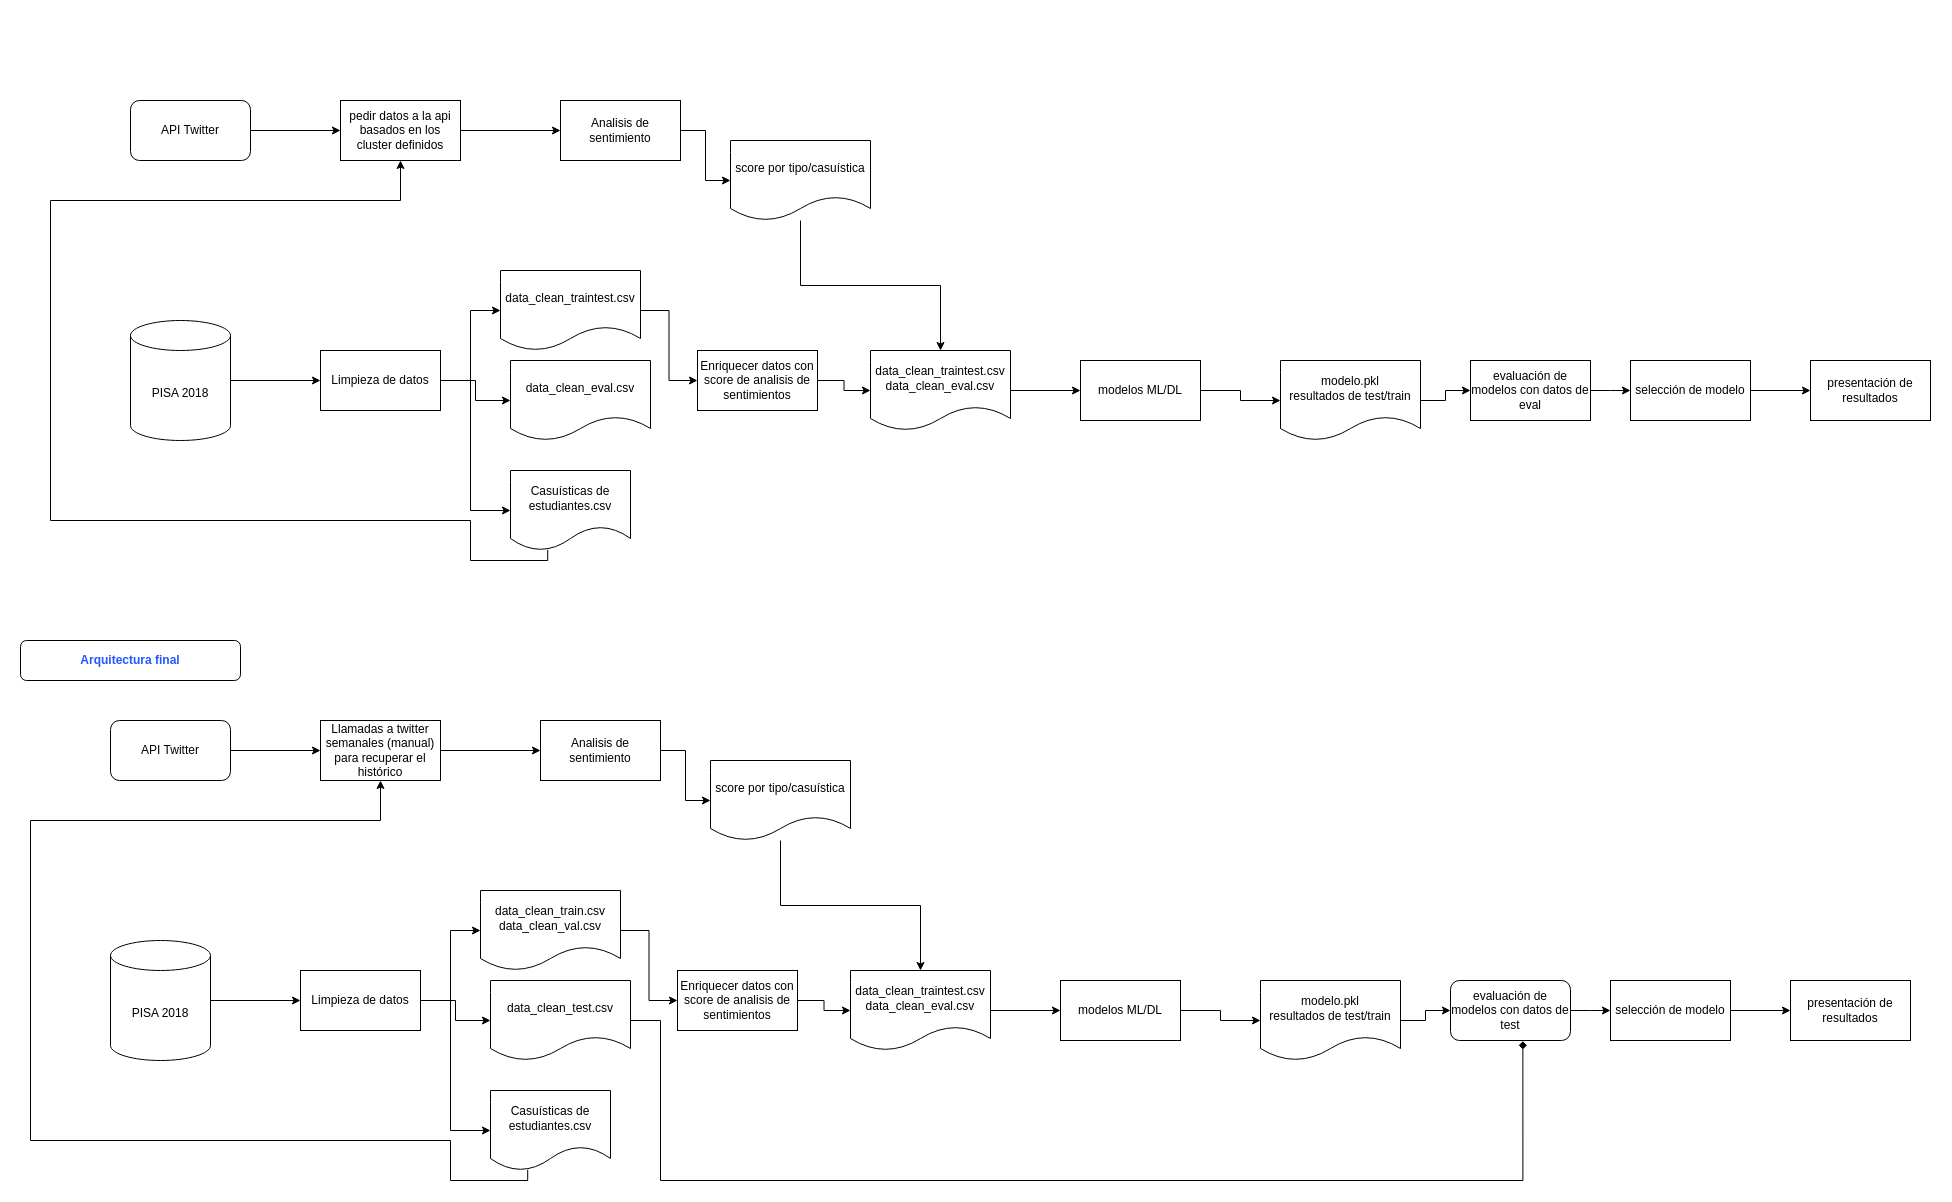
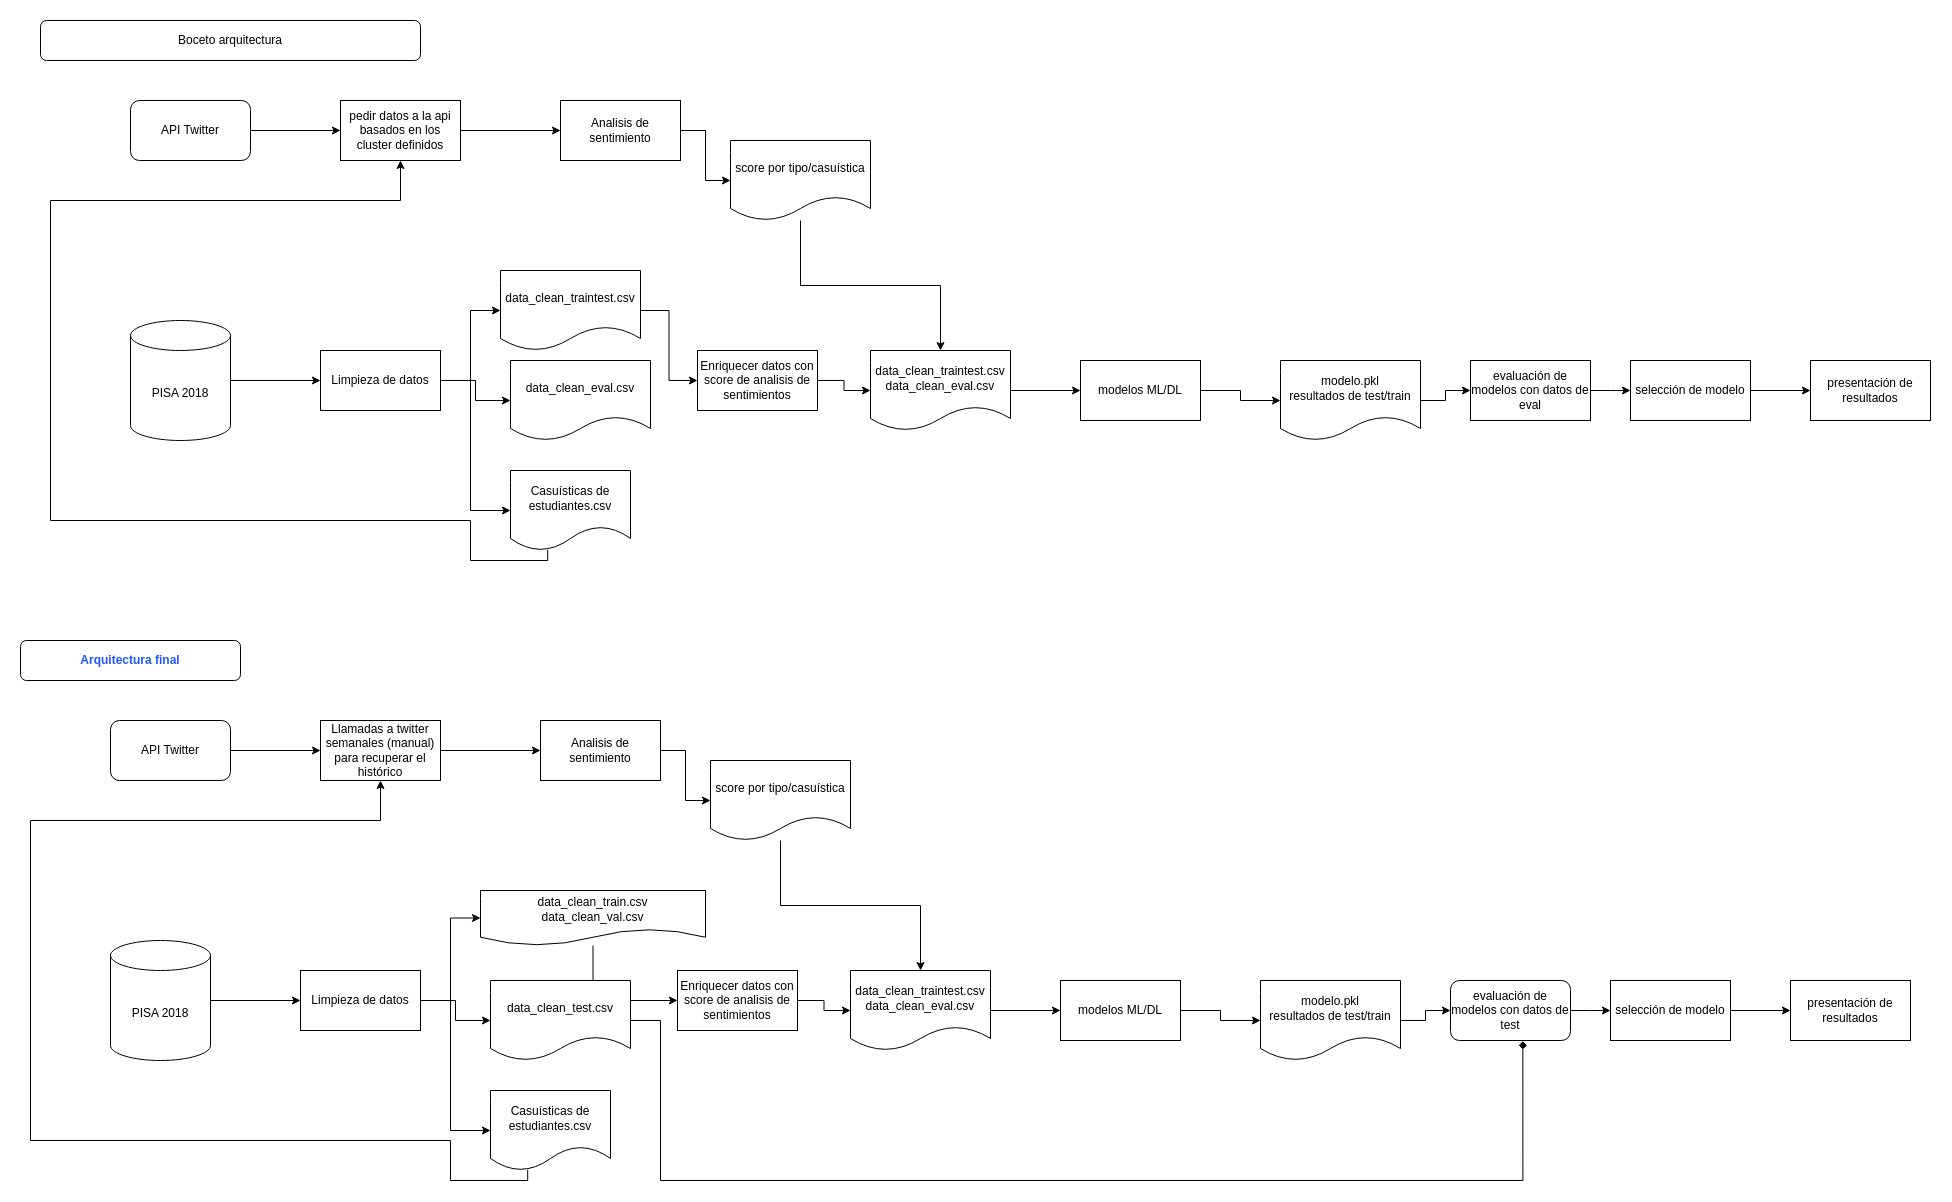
node "Boceto arquitectura": added
node "data_clean_train.csv data_clean_val.csv": size 140x80 -> 225x55
